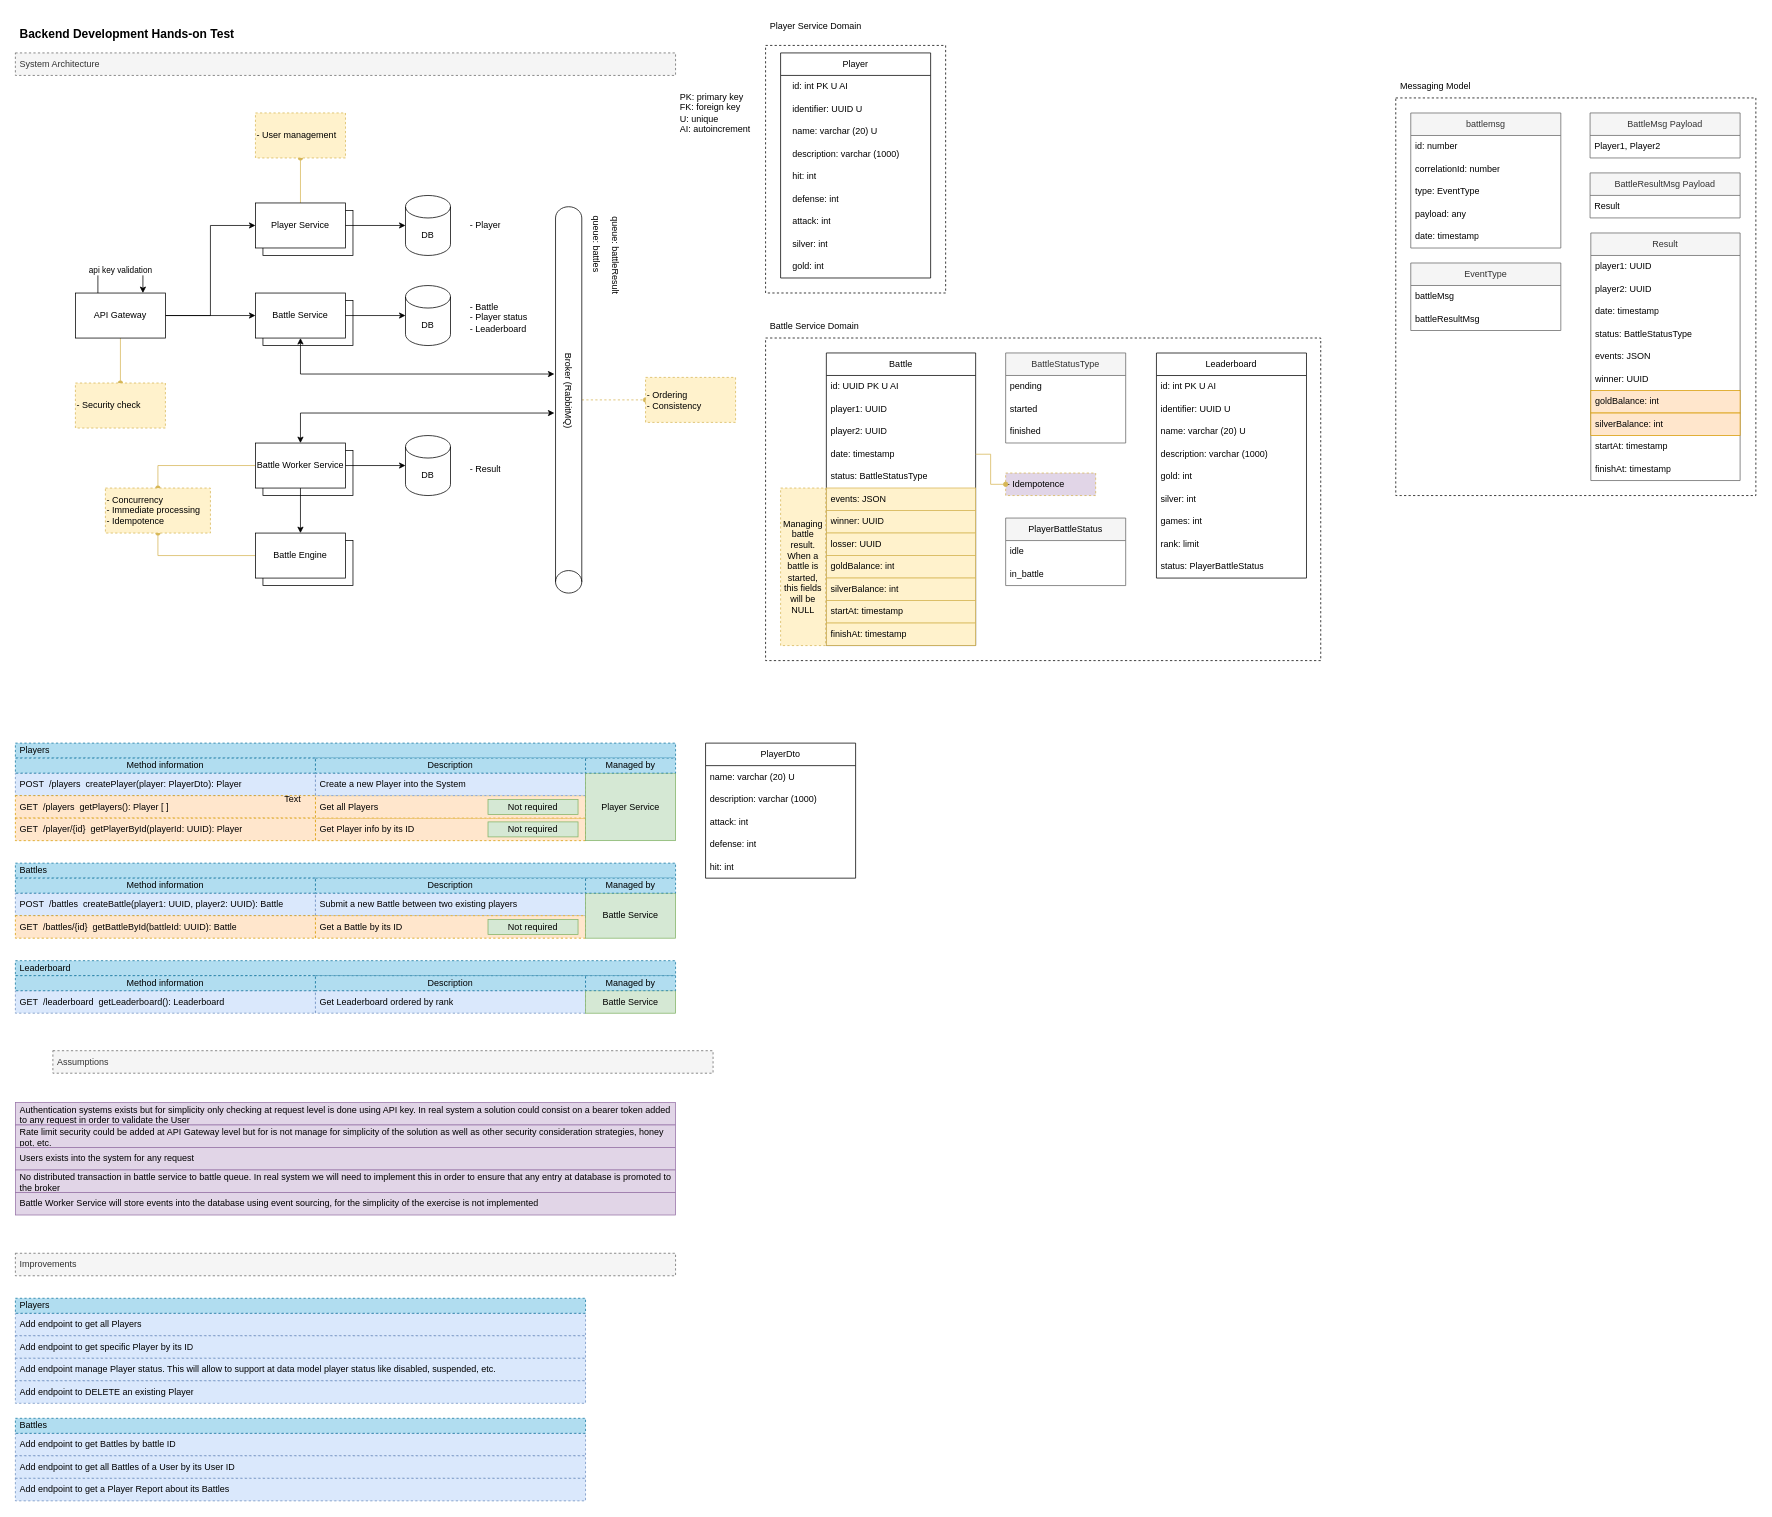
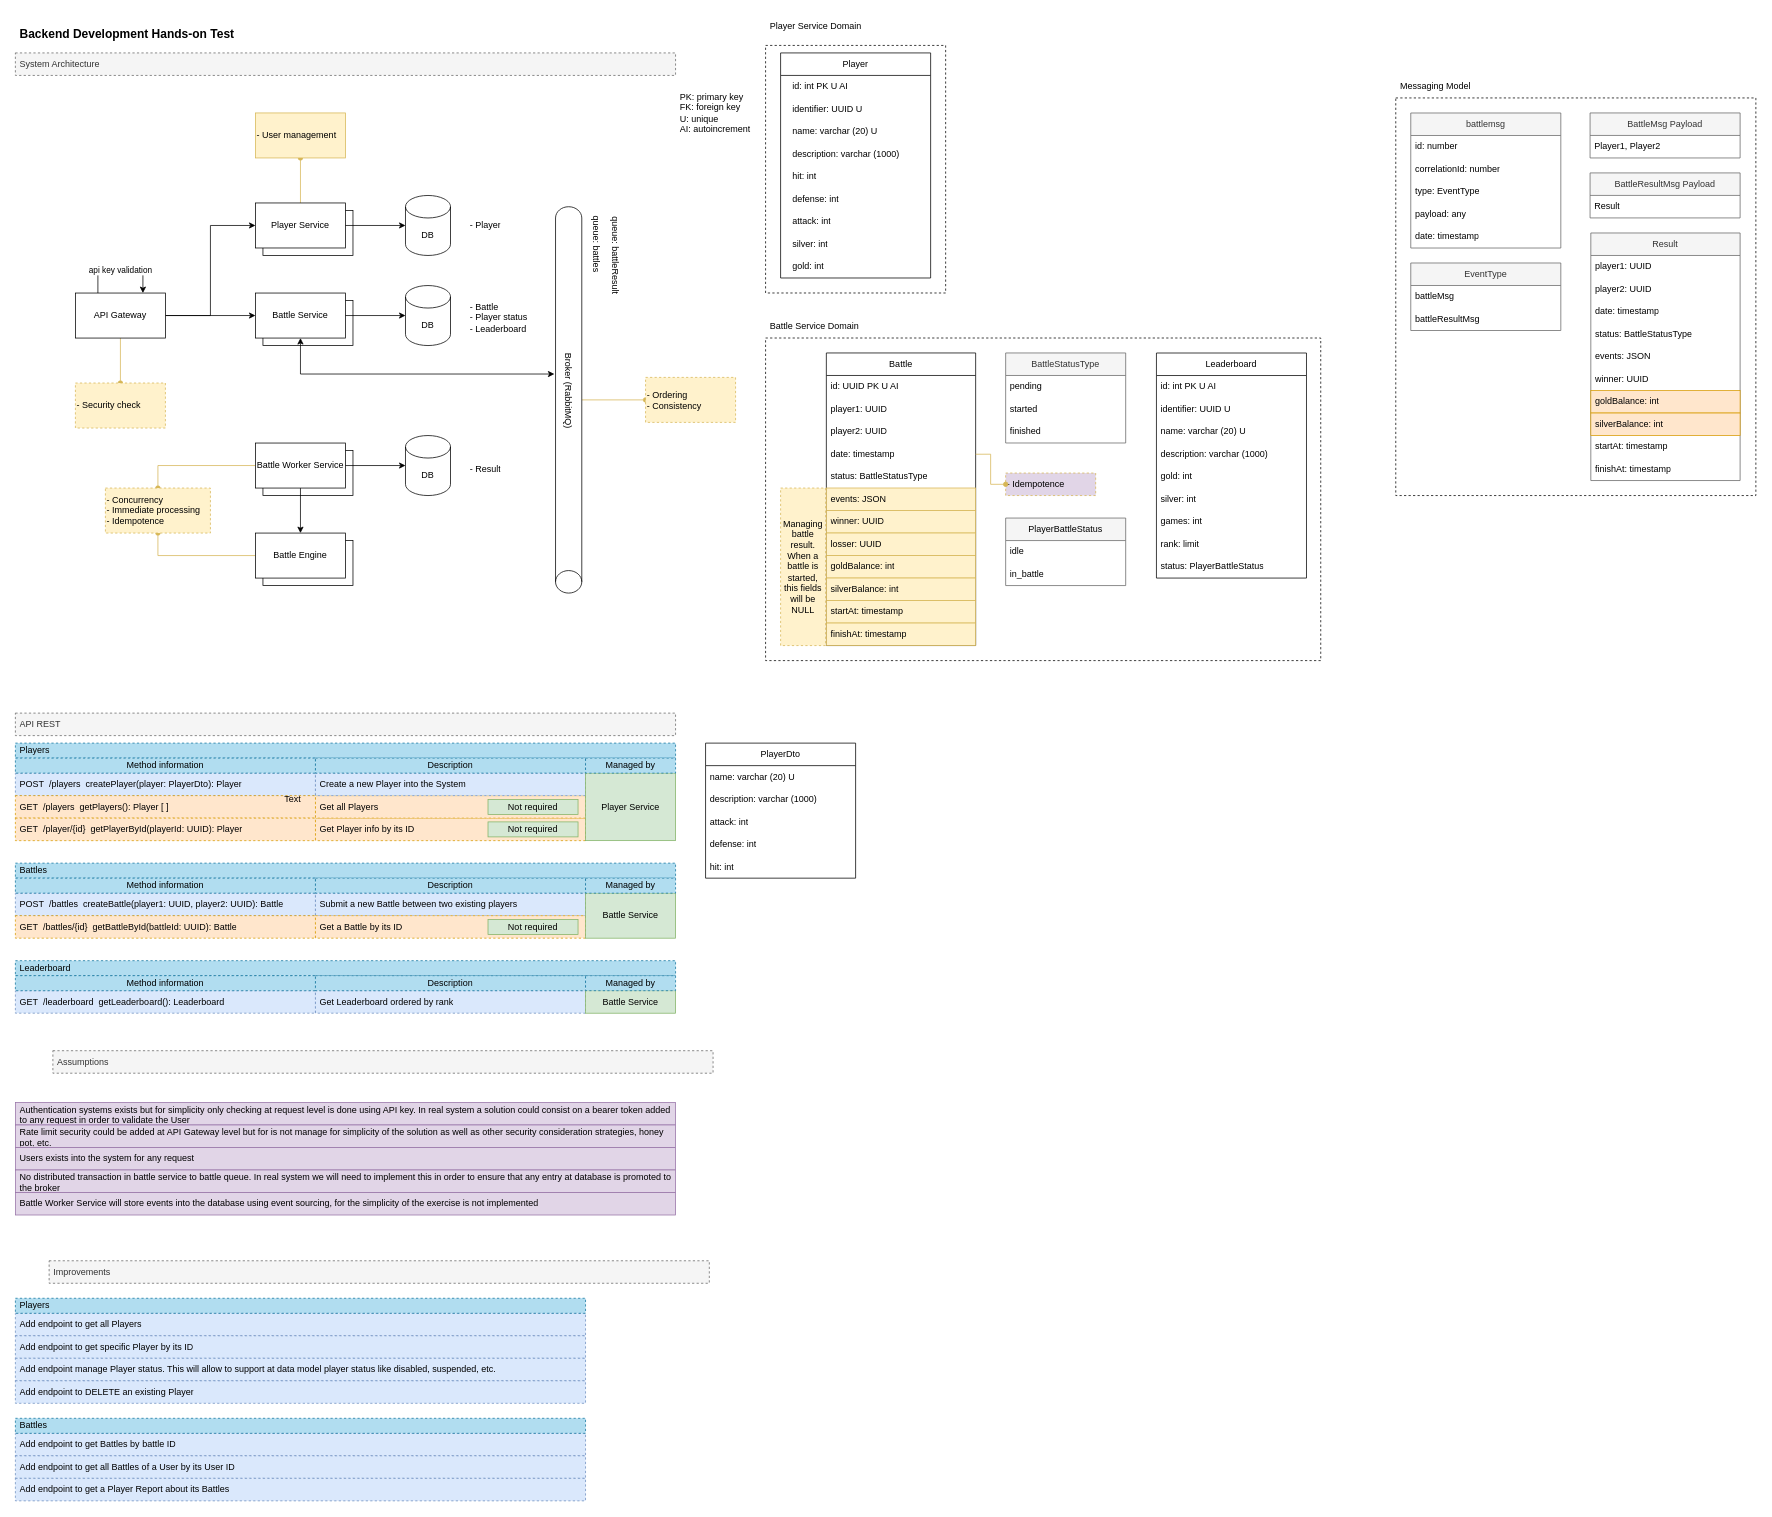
node "- User management": style dashed -> solid
edge "Broker (RabbitMQ)" -> "- Ordering - Consistency": style dashed -> solid
edge "Broker (RabbitMQ)" -- "Battle Worker Service": removed
node "API REST": added
node "Improvements": moved (345, 1264) -> (379, 1272)
